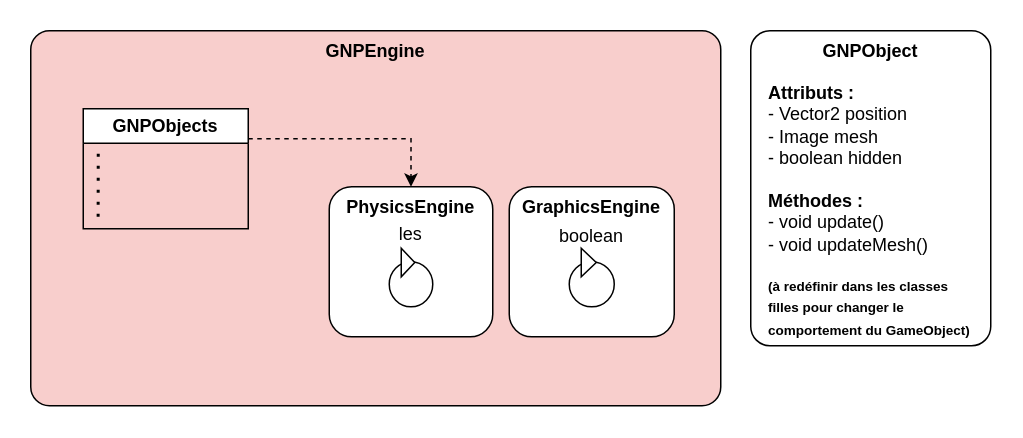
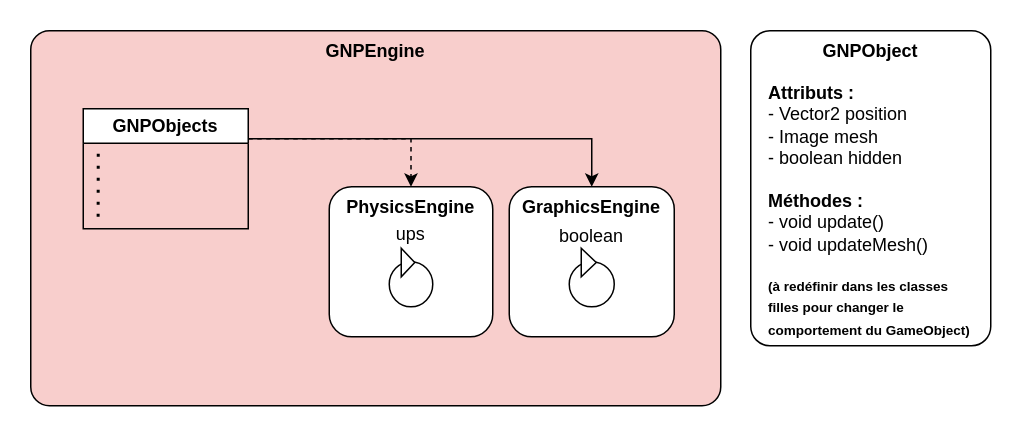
edge "GNPObjects" -> "GraphicsEngine": added
node "les": label "les" -> "ups"
